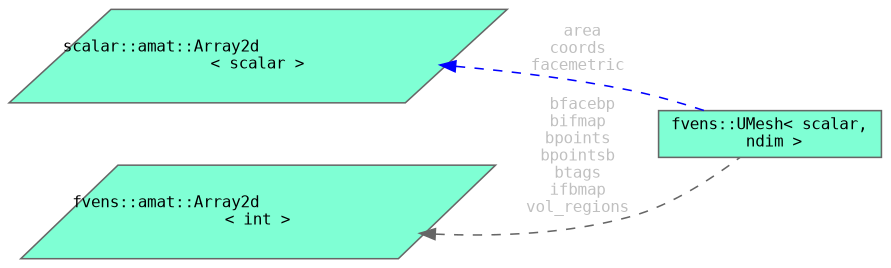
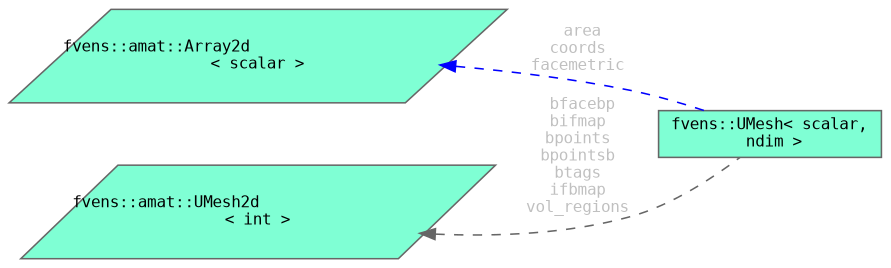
node "scalar::amat::Array2d < scalar >": label "scalar::amat::Array2d < scalar >" -> "fvens::amat::Array2d < scalar >"
node "fvens::amat::Array2d < int >": label "fvens::amat::Array2d < int >" -> "fvens::amat::UMesh2d < int >"
